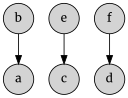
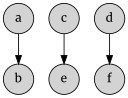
edge "b" -> "a": reversed
edge "e" -> "c": reversed
edge "f" -> "d": reversed
